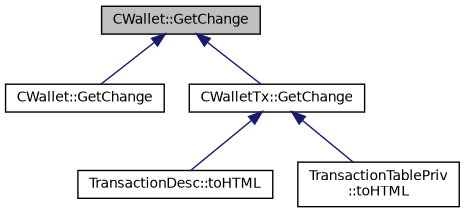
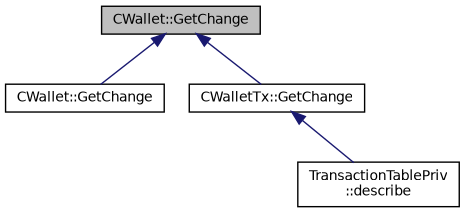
node "TransactionDesc::toHTML": removed
node "TransactionTablePriv ::toHTML": label "TransactionTablePriv ::toHTML" -> "TransactionTablePriv ::describe"
